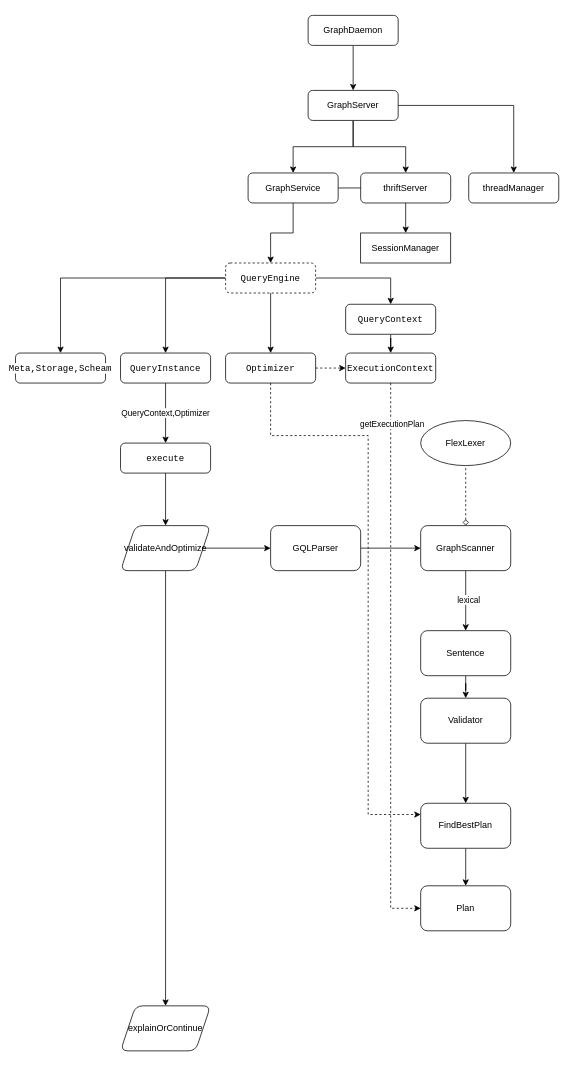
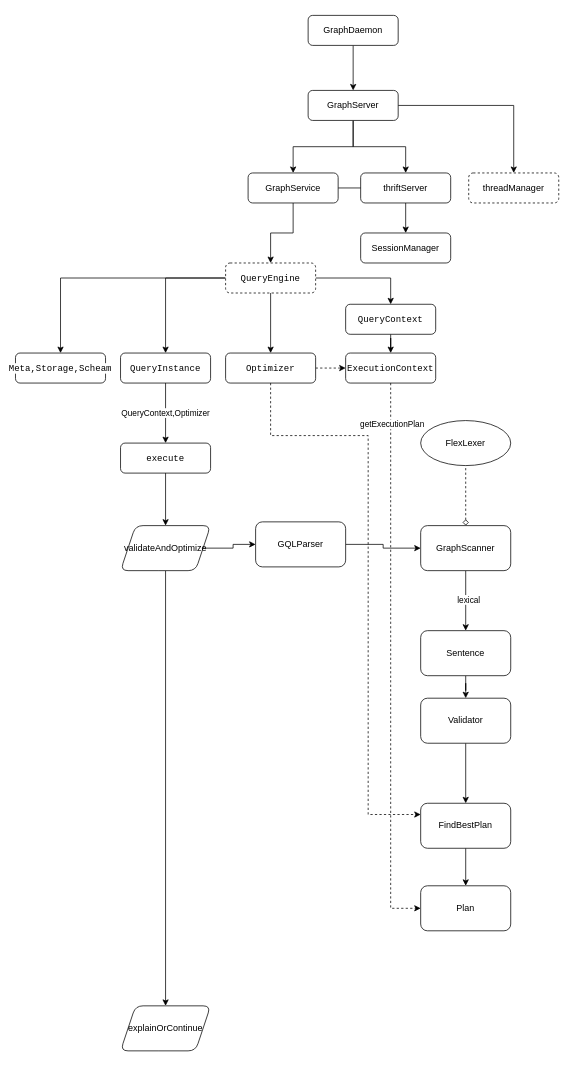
node "threadManager": style solid -> dashed
node "SessionManager": shape rectangle -> rounded rectangle
node "GQLParser": moved (315, 548) -> (300, 544)
